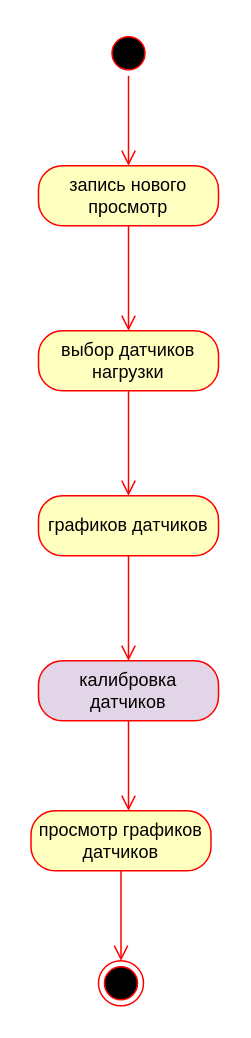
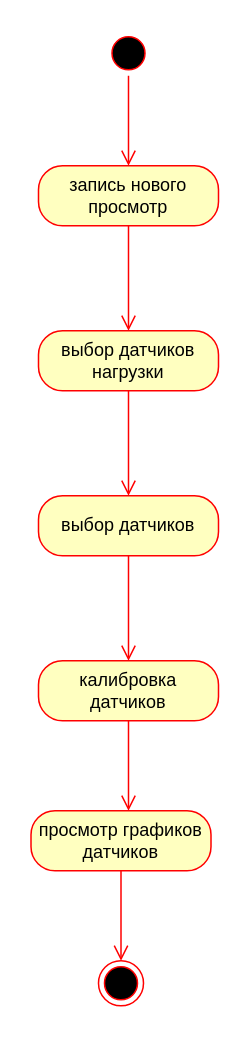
node "графиков датчиков": label "графиков датчиков" -> "выбор датчиков"
node "калибровка датчиков": fillcolor #e1d5e7 -> #ffffc0
